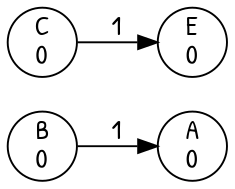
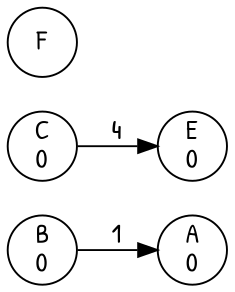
edge "C 0" -> "E 0": label "1" -> "4"
node "F": added
